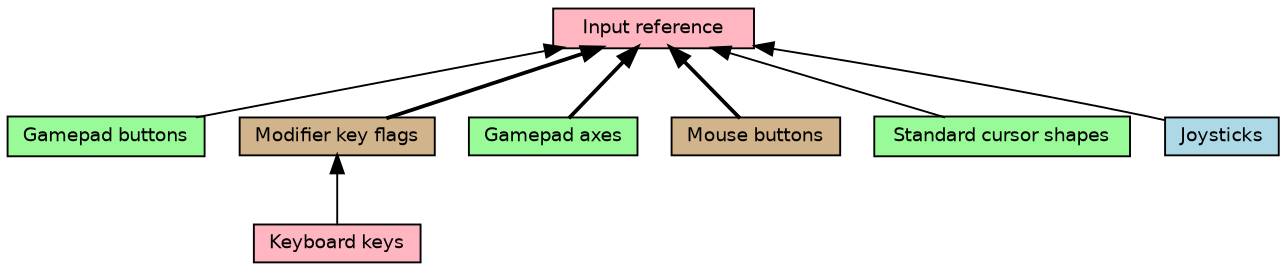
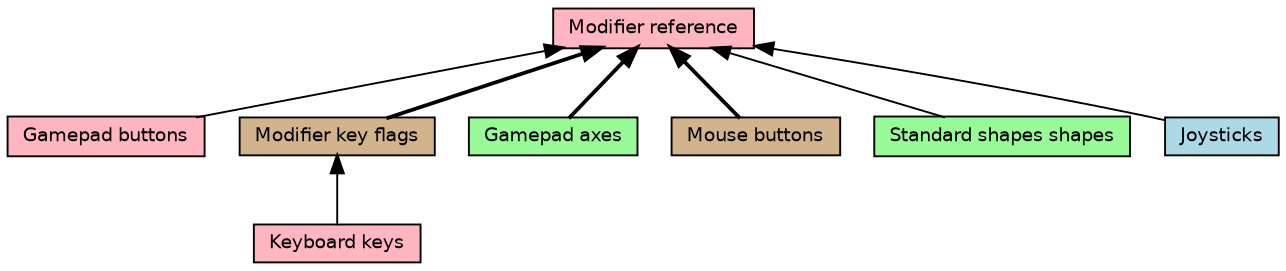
node "Input reference": label "Input reference" -> "Modifier reference"
node "Gamepad buttons": fillcolor palegreen -> lightpink
node "Standard cursor shapes": label "Standard cursor shapes" -> "Standard shapes shapes"
